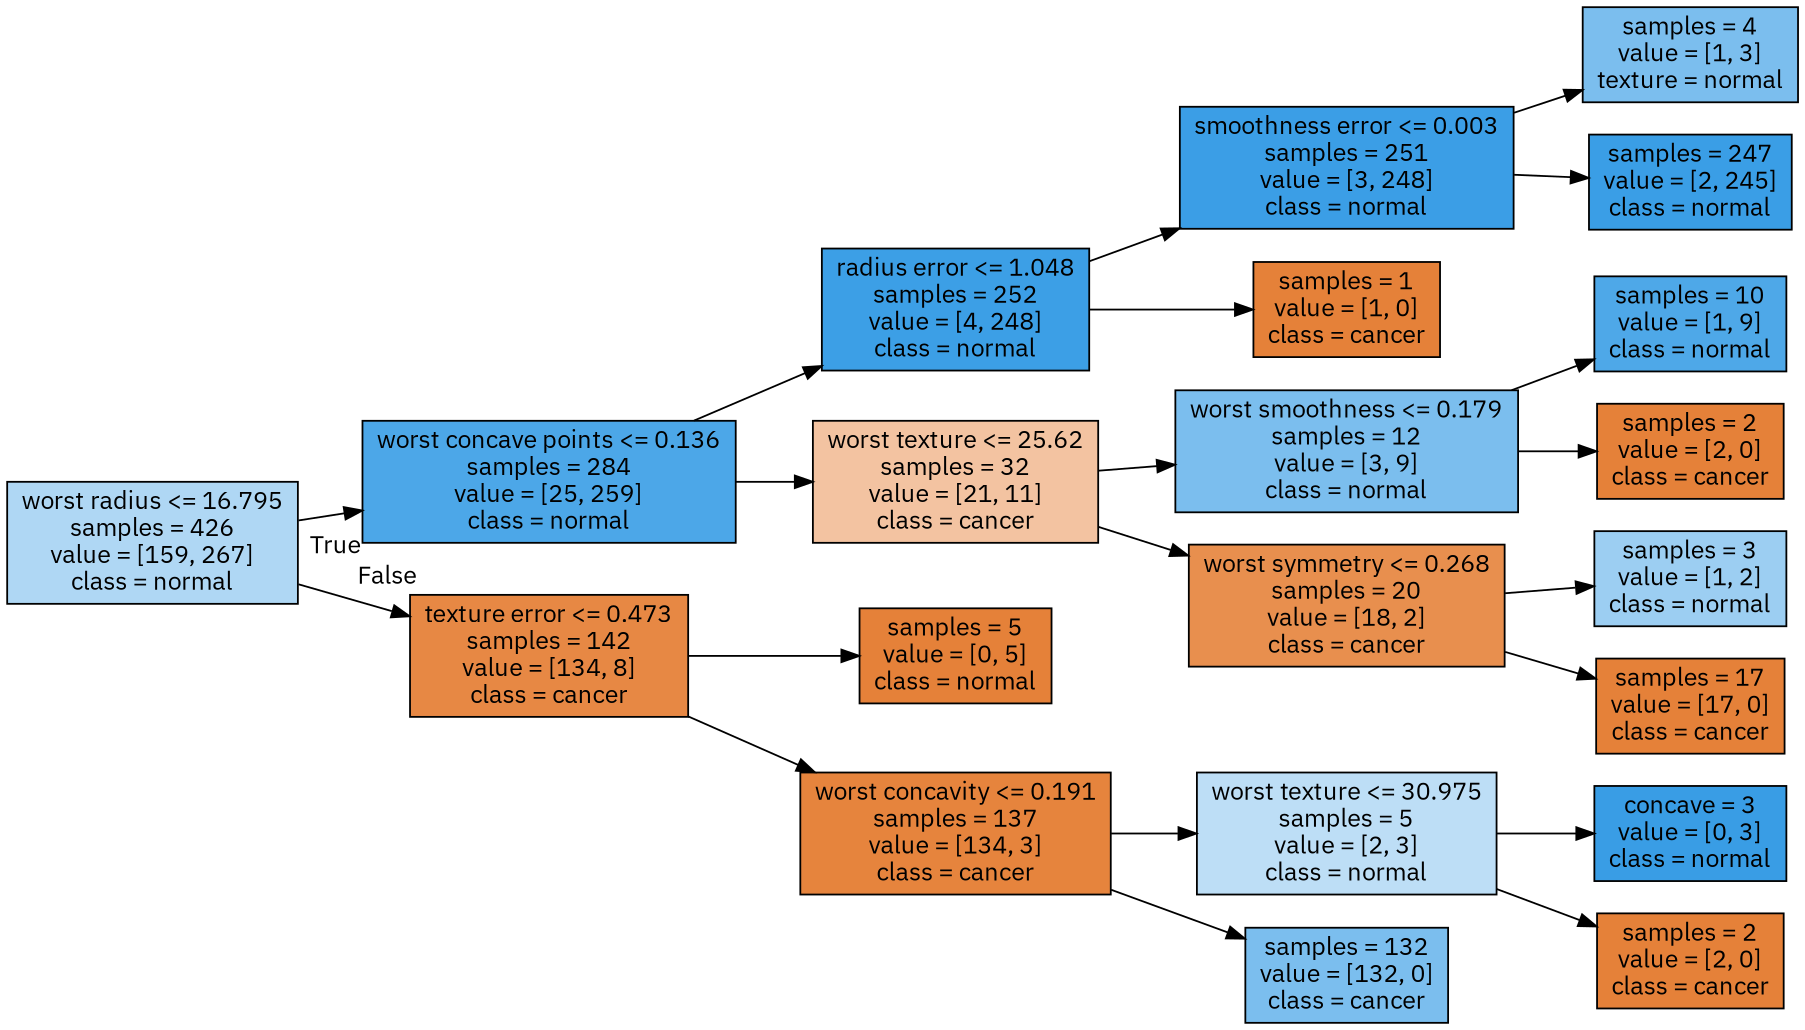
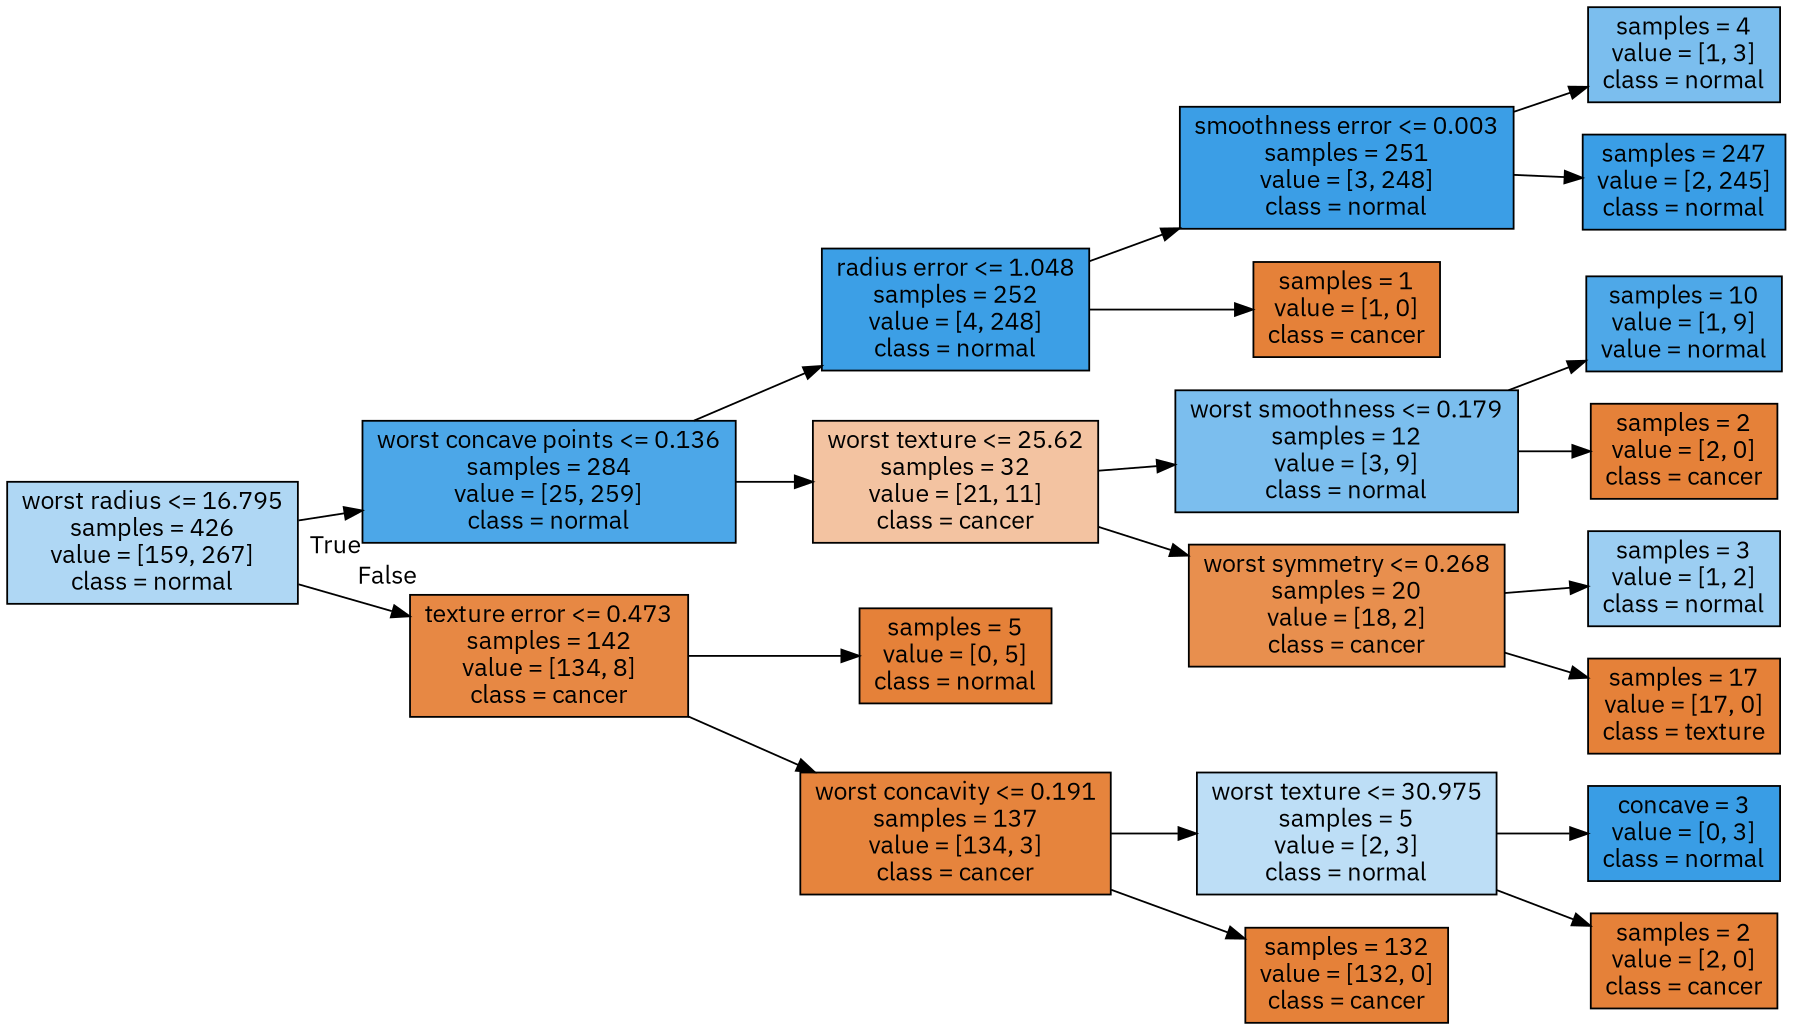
node "samples = 4 value = [1, 3] texture = normal": label "samples = 4 value = [1, 3] texture = normal" -> "samples = 4 value = [1, 3] class = normal"
node "samples = 10 value = [1, 9] class = normal": label "samples = 10 value = [1, 9] class = normal" -> "samples = 10 value = [1, 9] value = normal"
node "samples = 17 value = [17, 0] class = cancer": label "samples = 17 value = [17, 0] class = cancer" -> "samples = 17 value = [17, 0] class = texture"
node "samples = 132 value = [132, 0] class = cancer": fillcolor #399de5aa -> #e58139ff
